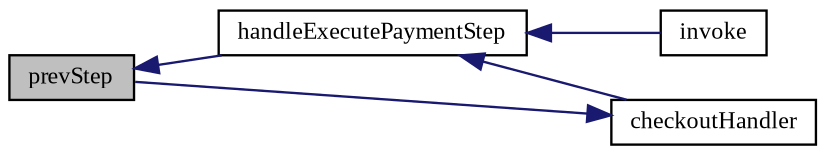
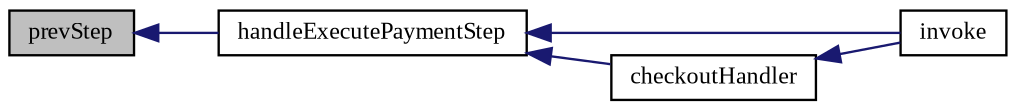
edge "prevStep" -> "checkoutHandler": now "invoke" -> "checkoutHandler"
